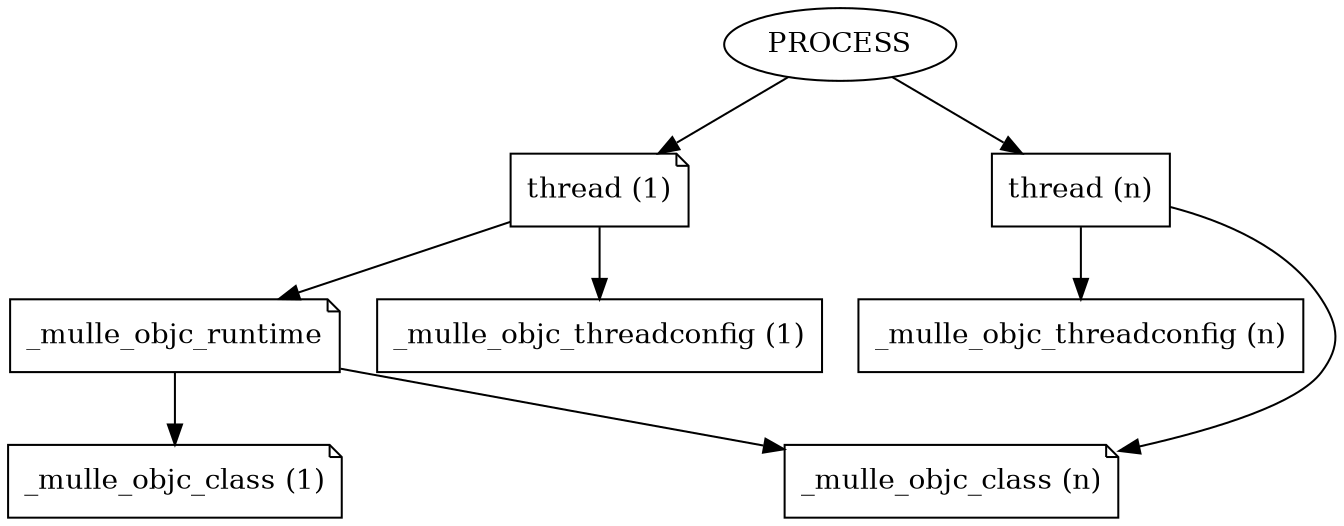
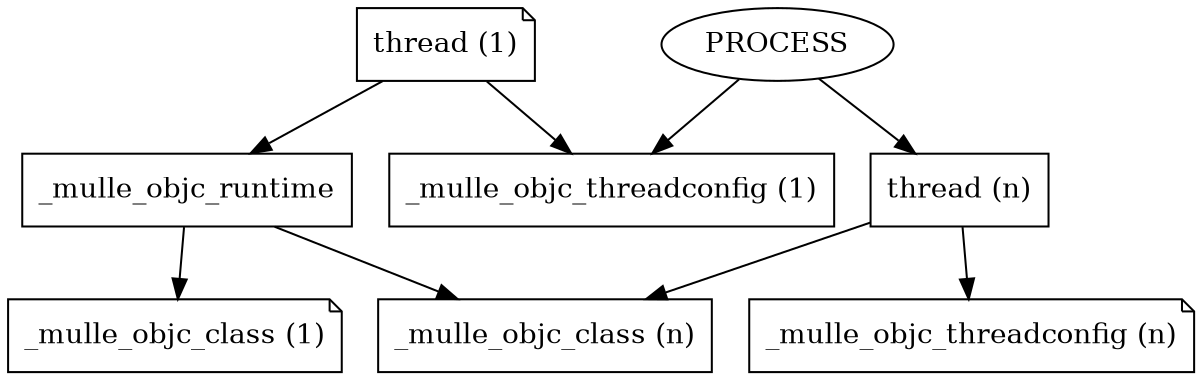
edge "PROCESS" -> "thread (1)": now "PROCESS" -> "_mulle_objc_threadconfig (1)"
node "_mulle_objc_runtime": shape note -> box
node "_mulle_objc_threadconfig (n)": shape box -> note
node "_mulle_objc_class (n)": shape note -> box
